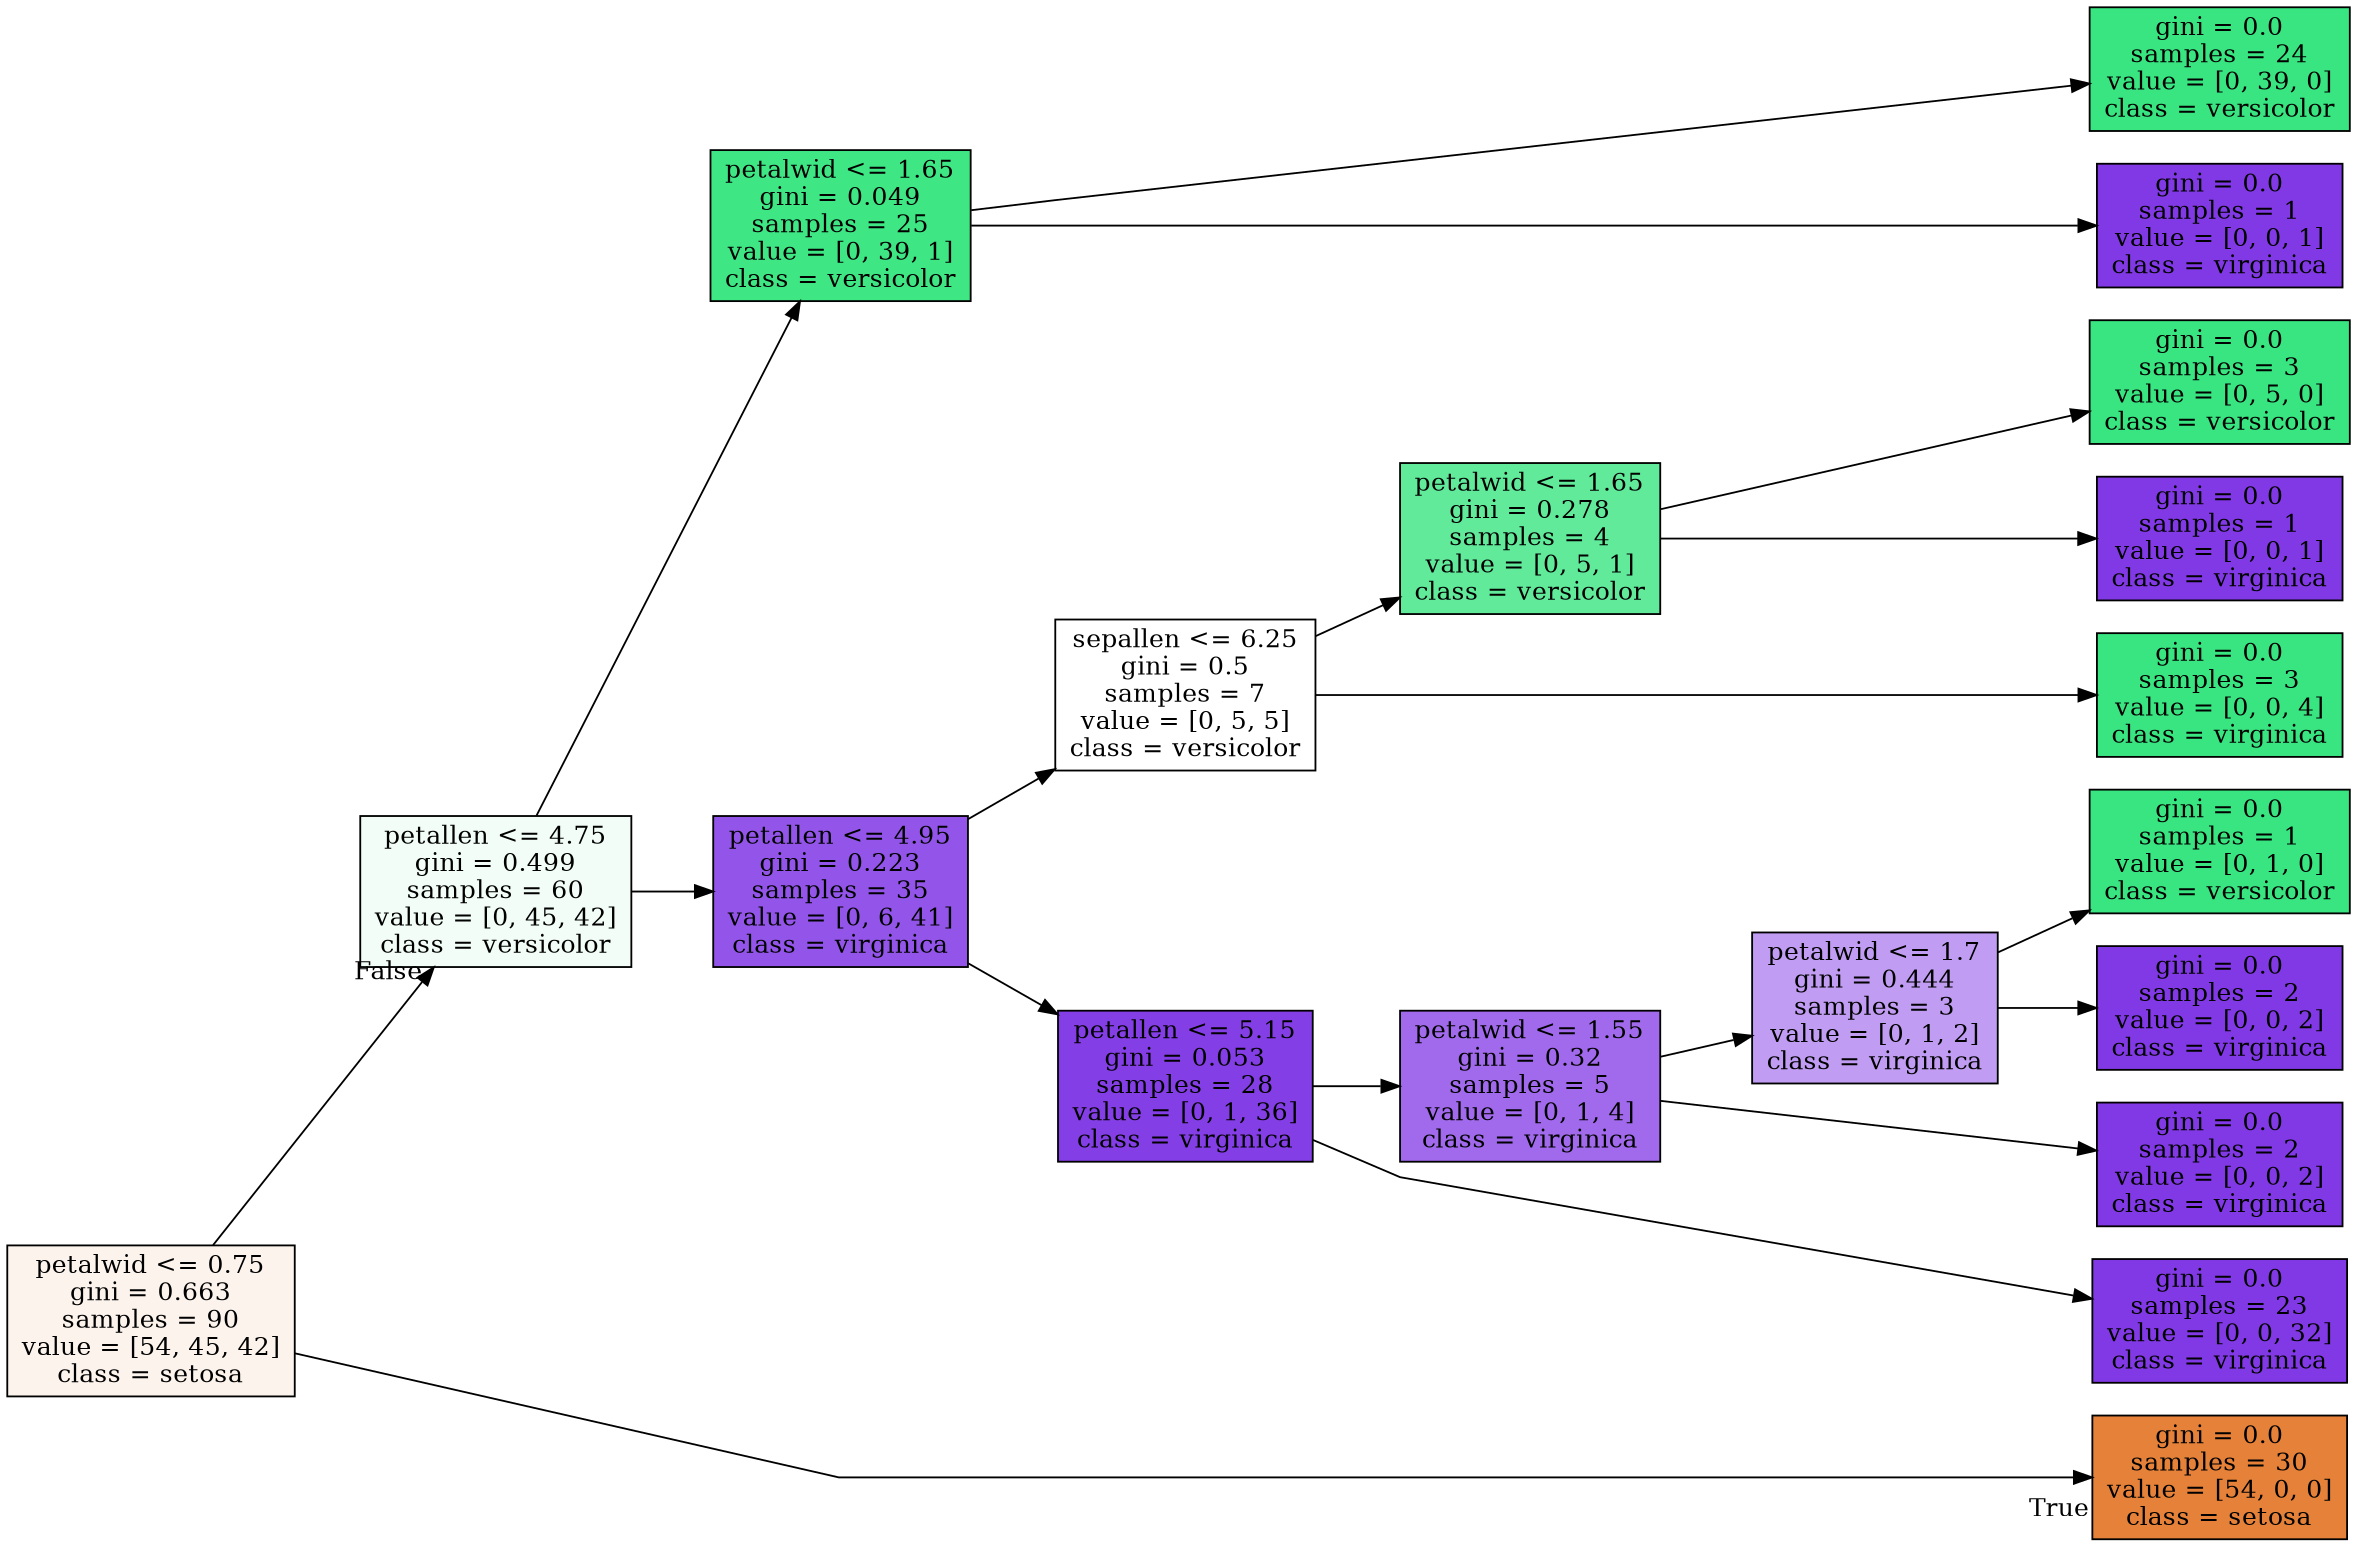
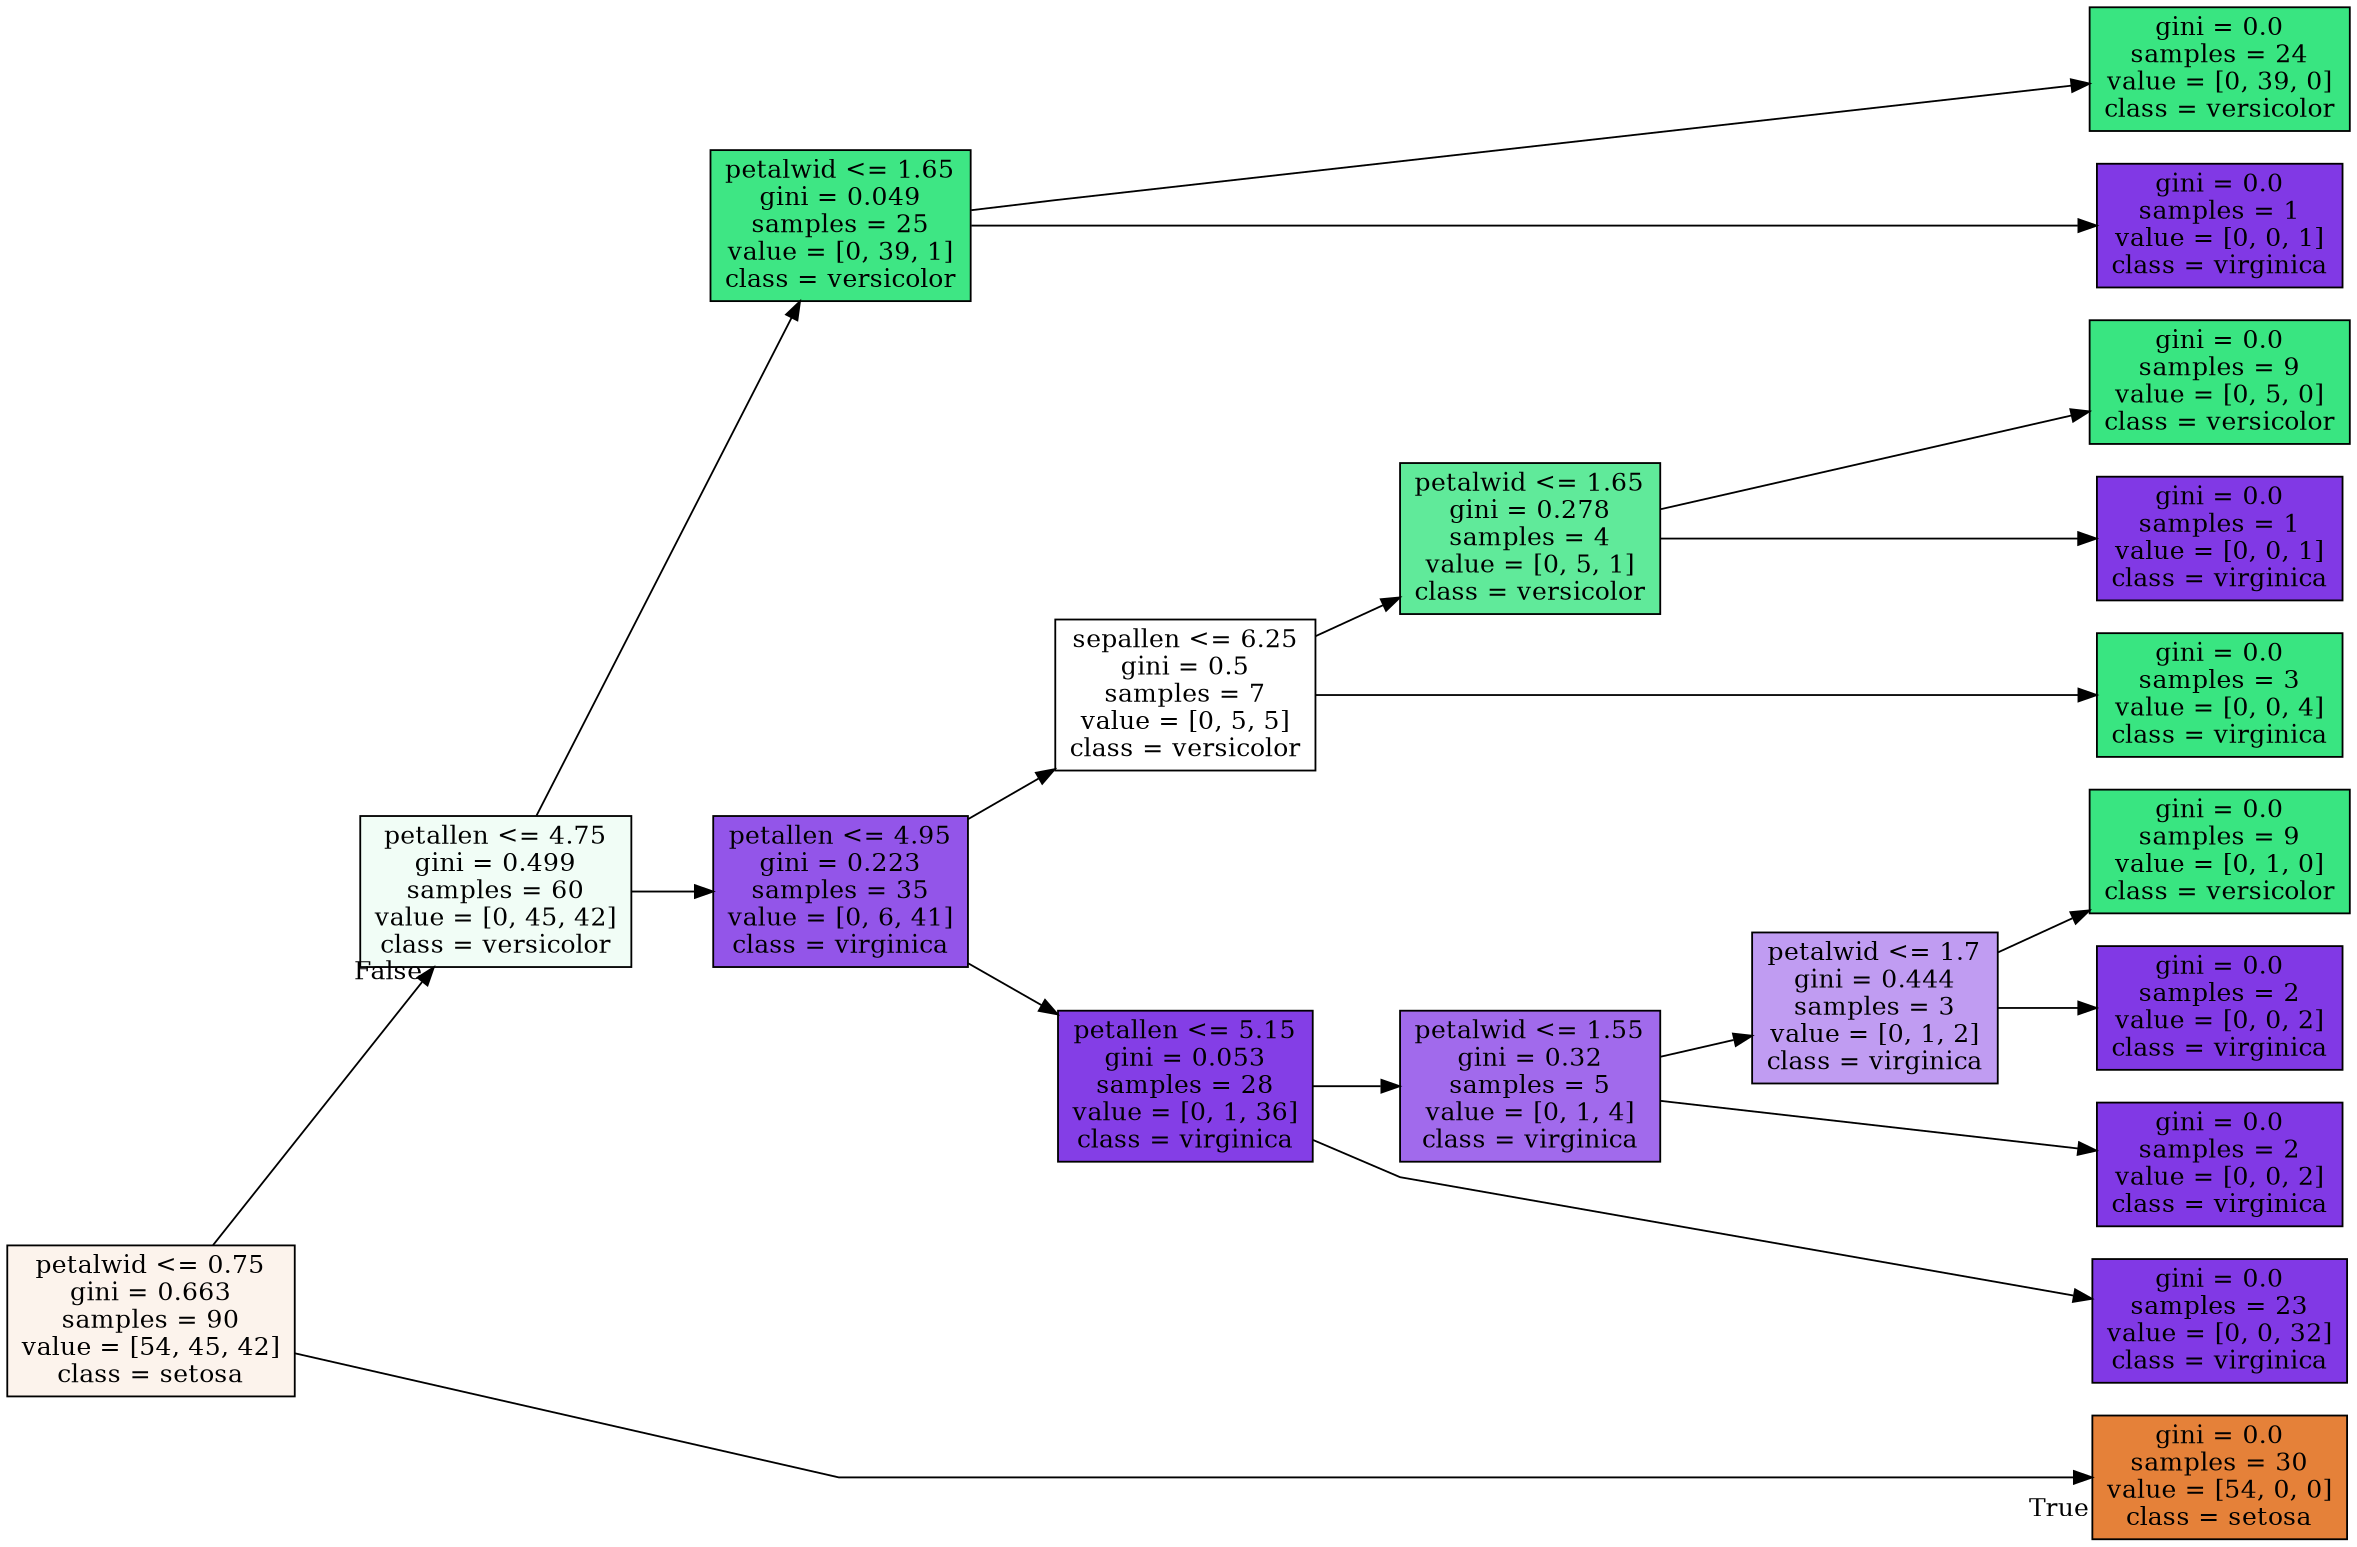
node "gini = 0.0 samples = 3 value = [0, 5, 0] class = versicolor": label "gini = 0.0 samples = 3 value = [0, 5, 0] class = versicolor" -> "gini = 0.0 samples = 9 value = [0, 5, 0] class = versicolor"
node "gini = 0.0 samples = 1 value = [0, 1, 0] class = versicolor": label "gini = 0.0 samples = 1 value = [0, 1, 0] class = versicolor" -> "gini = 0.0 samples = 9 value = [0, 1, 0] class = versicolor"
